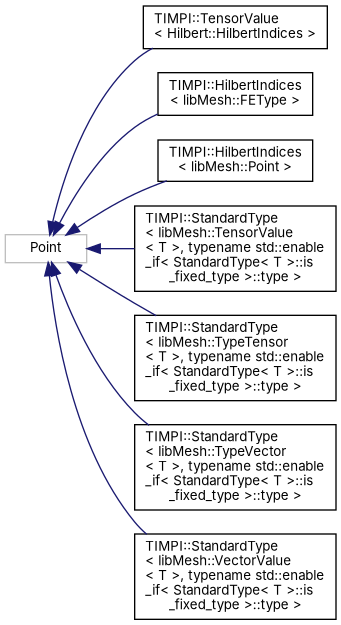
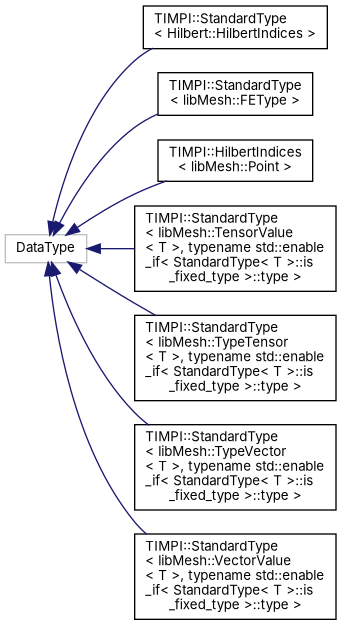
node "TIMPI::TensorValue < Hilbert::HilbertIndices >": label "TIMPI::TensorValue < Hilbert::HilbertIndices >" -> "TIMPI::StandardType < Hilbert::HilbertIndices >"
node "TIMPI::HilbertIndices < libMesh::FEType >": label "TIMPI::HilbertIndices < libMesh::FEType >" -> "TIMPI::StandardType < libMesh::FEType >"
node "Point": label "Point" -> "DataType"
